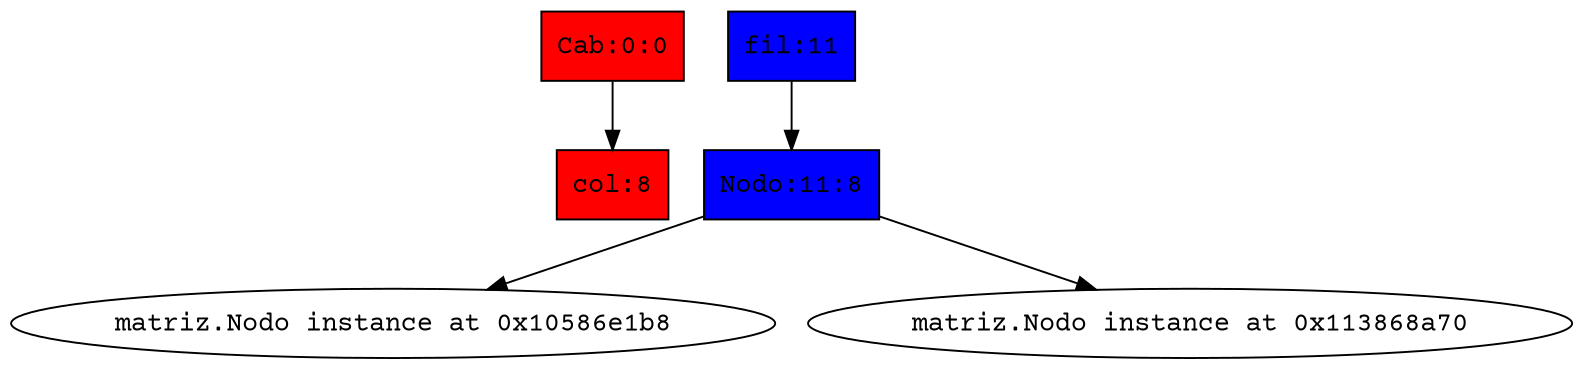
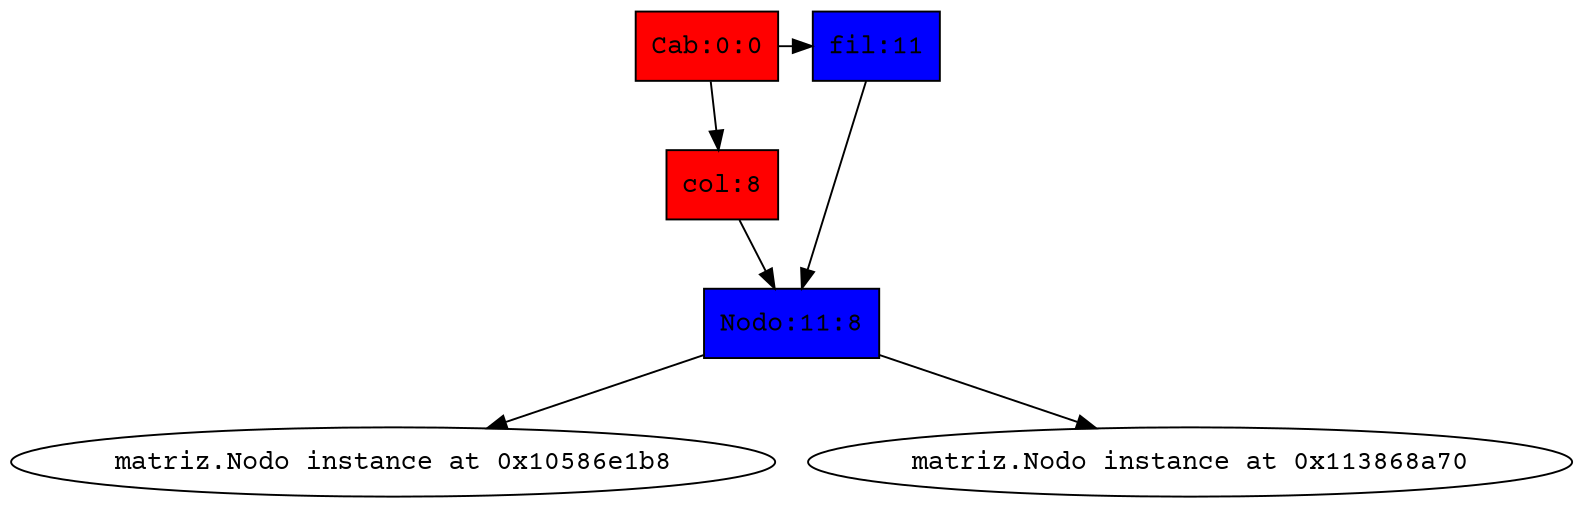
edge "Cab:0:0" -> "fil:11": added
edge "col:8" -> "Nodo:11:8": added
